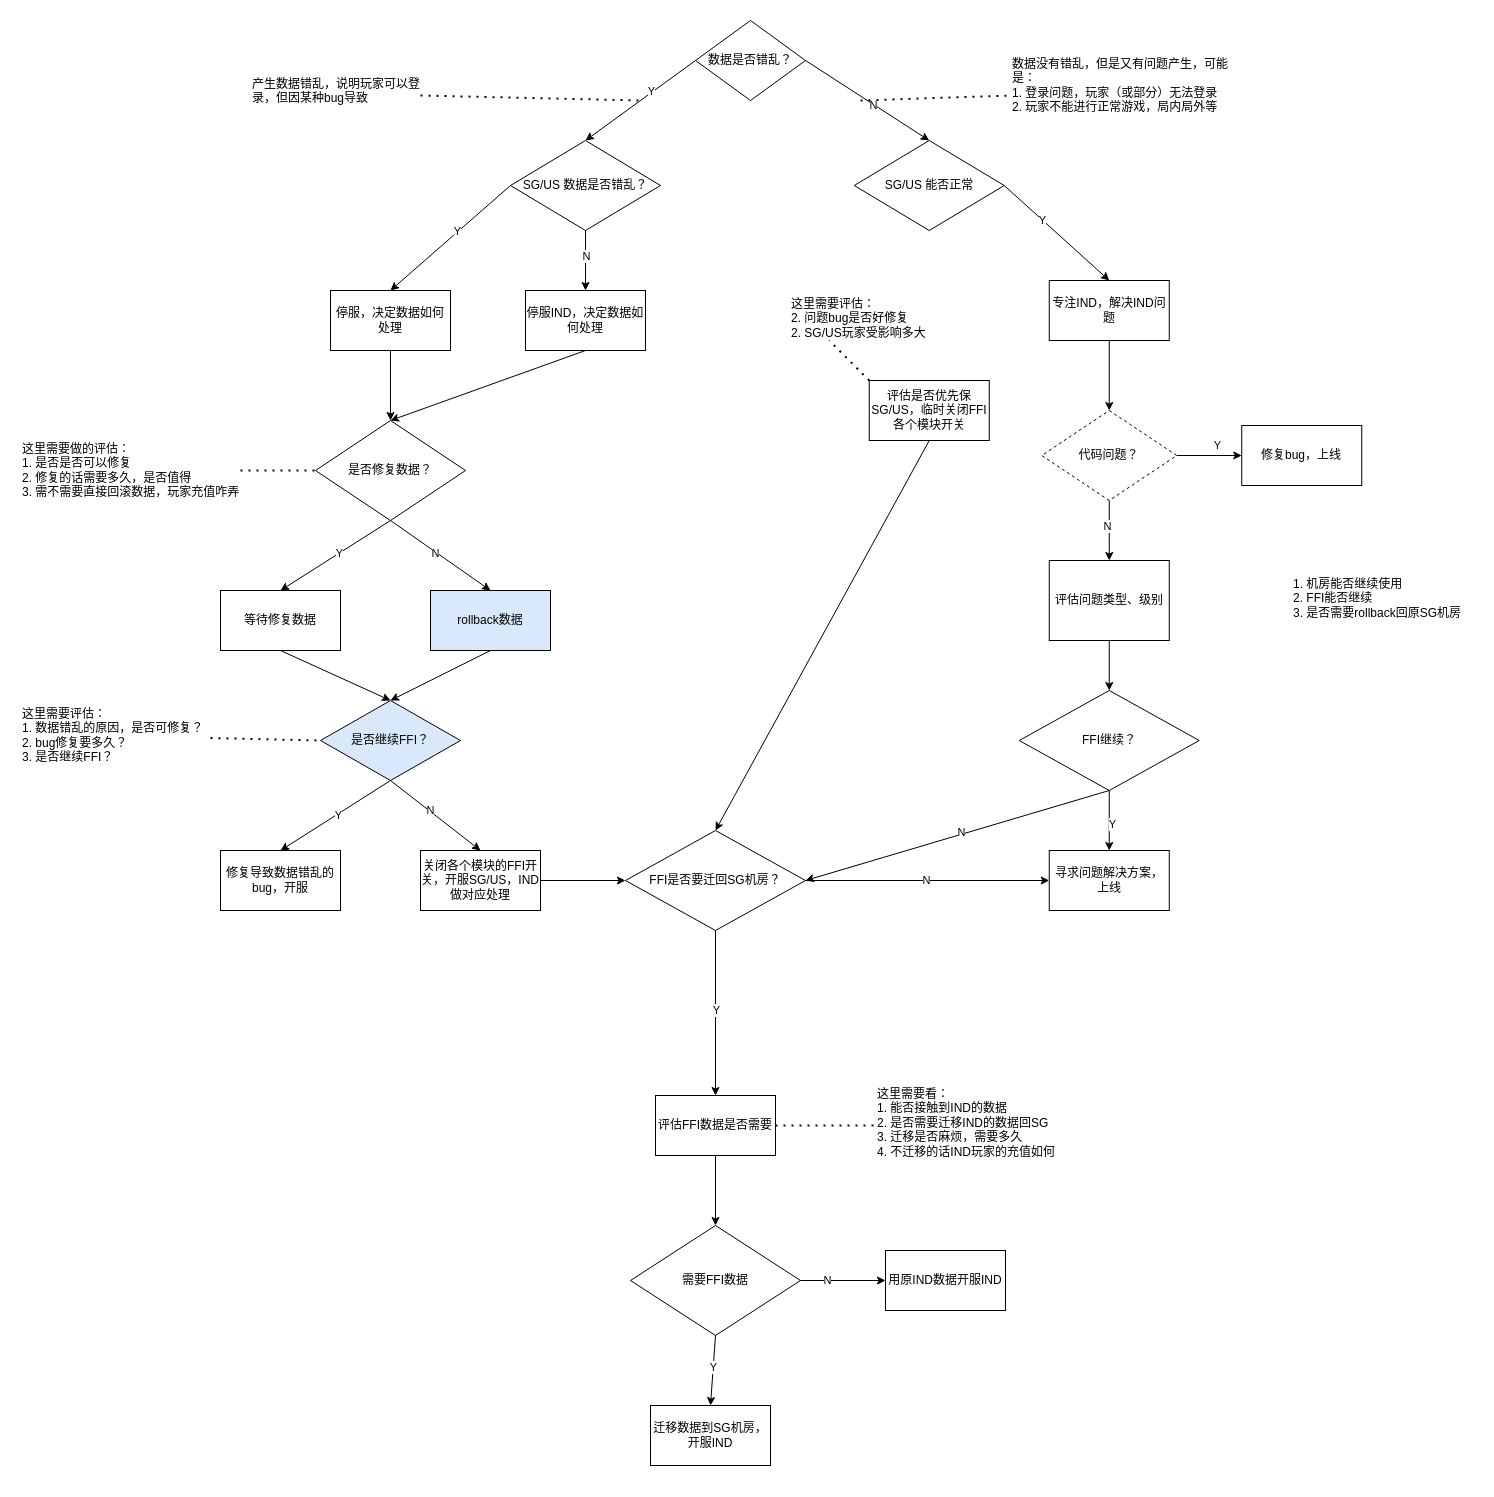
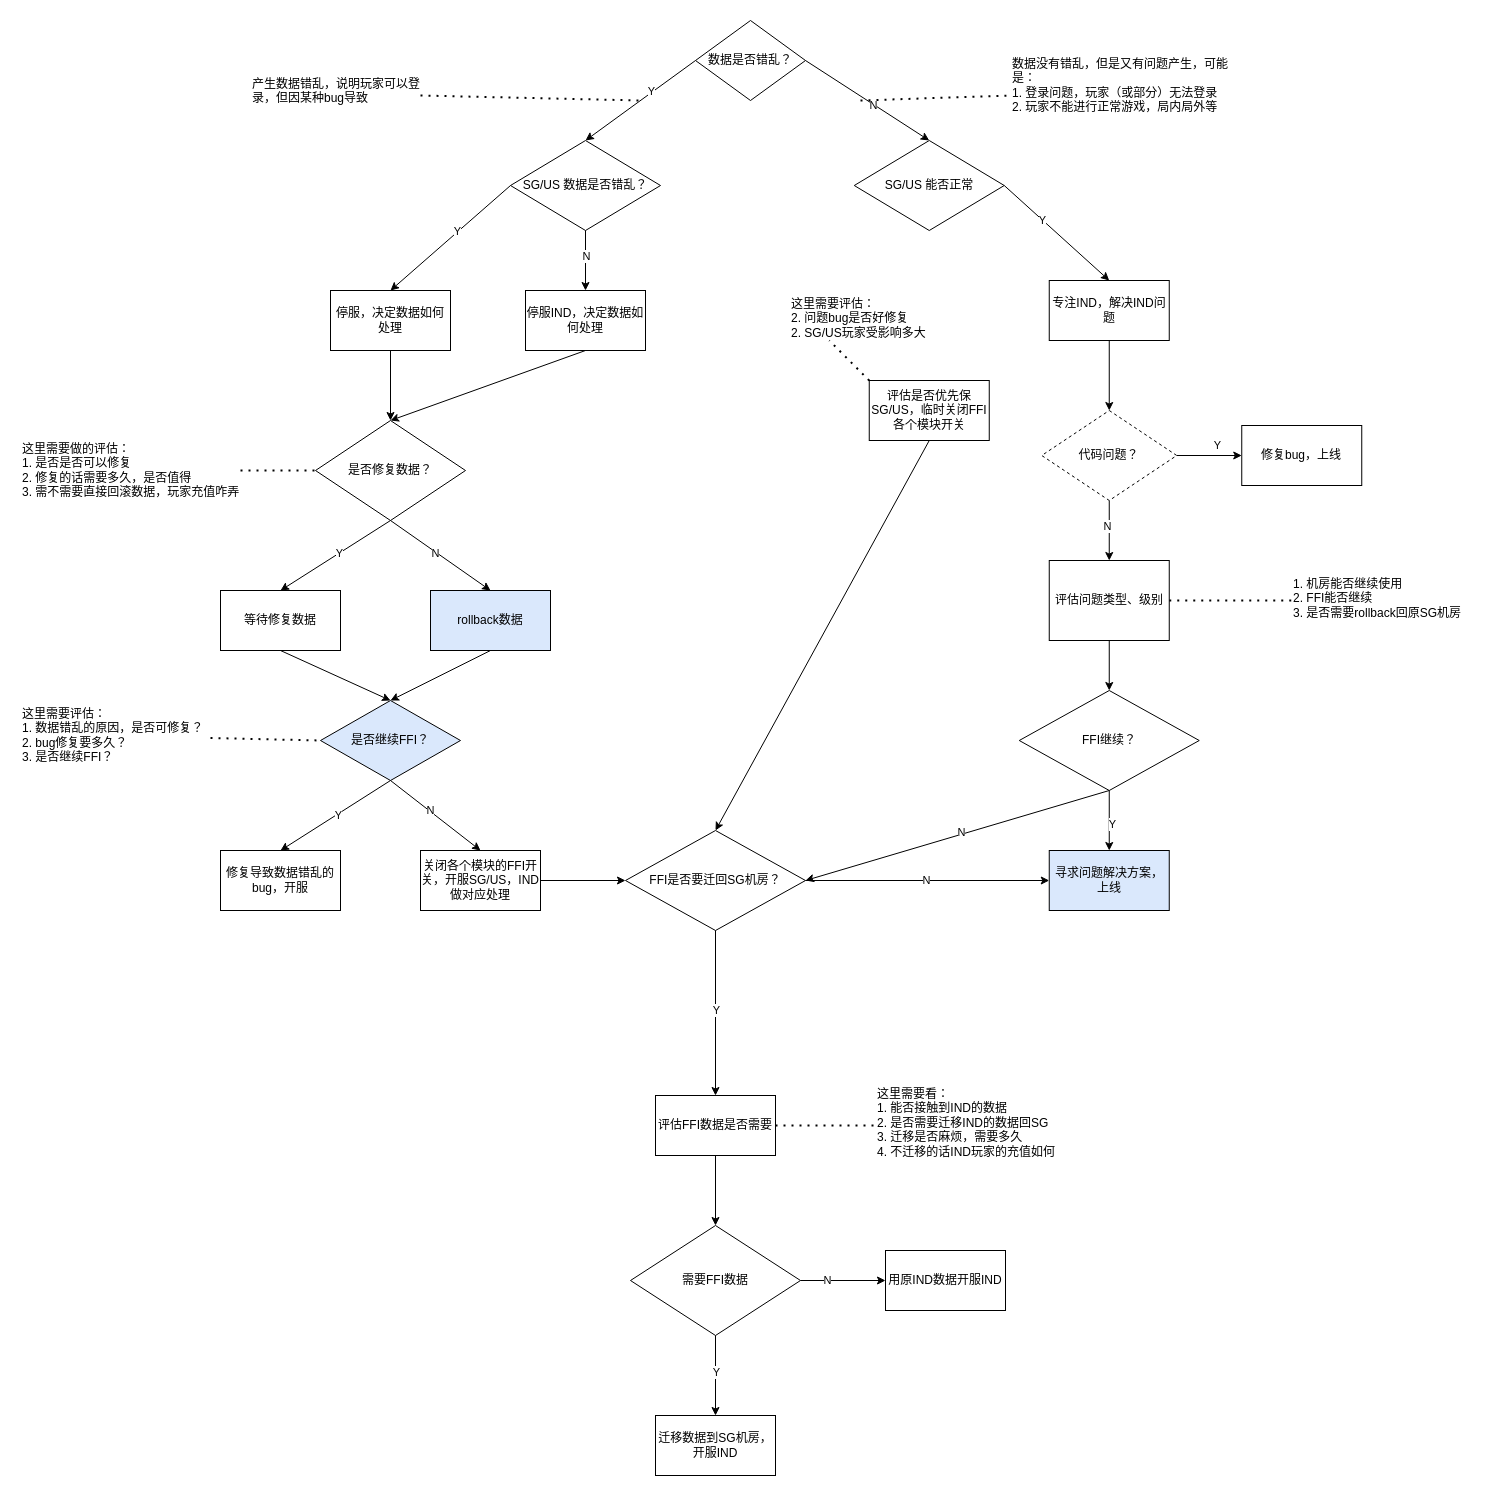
edge "评估问题类型、级别" -- "1. 机房能否继续使用 2. FFI能否继续 3. 是否需要rollback回原SG机房": added
node "寻求问题解决方案，上线": fillcolor #ffffff -> #dae8fc
node "迁移数据到SG机房，开服IND": moved (711, 1436) -> (716, 1446)
